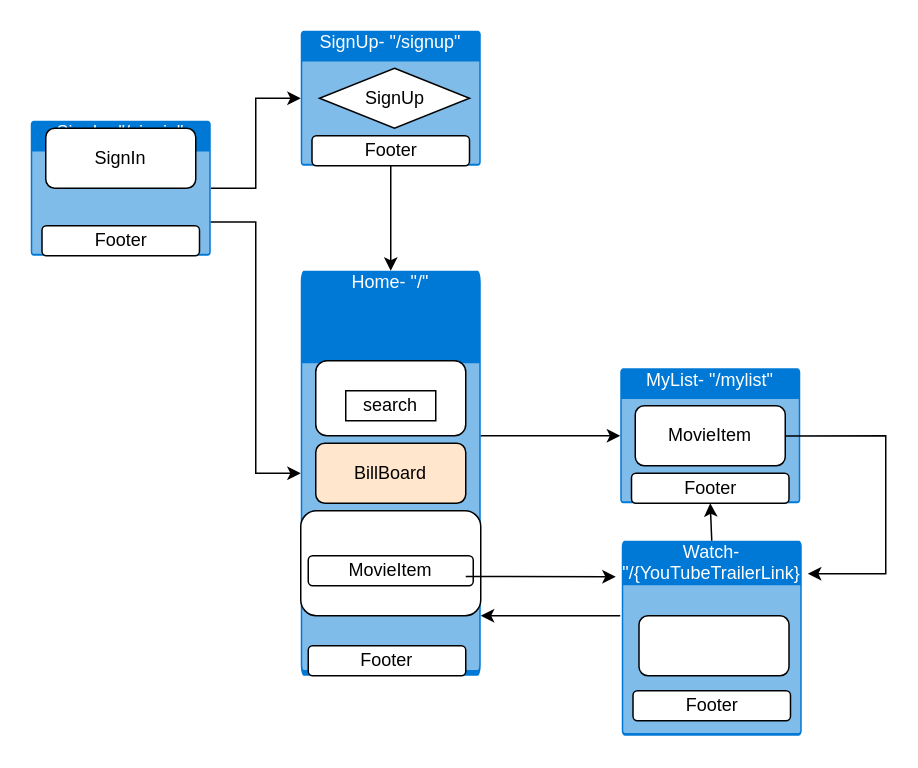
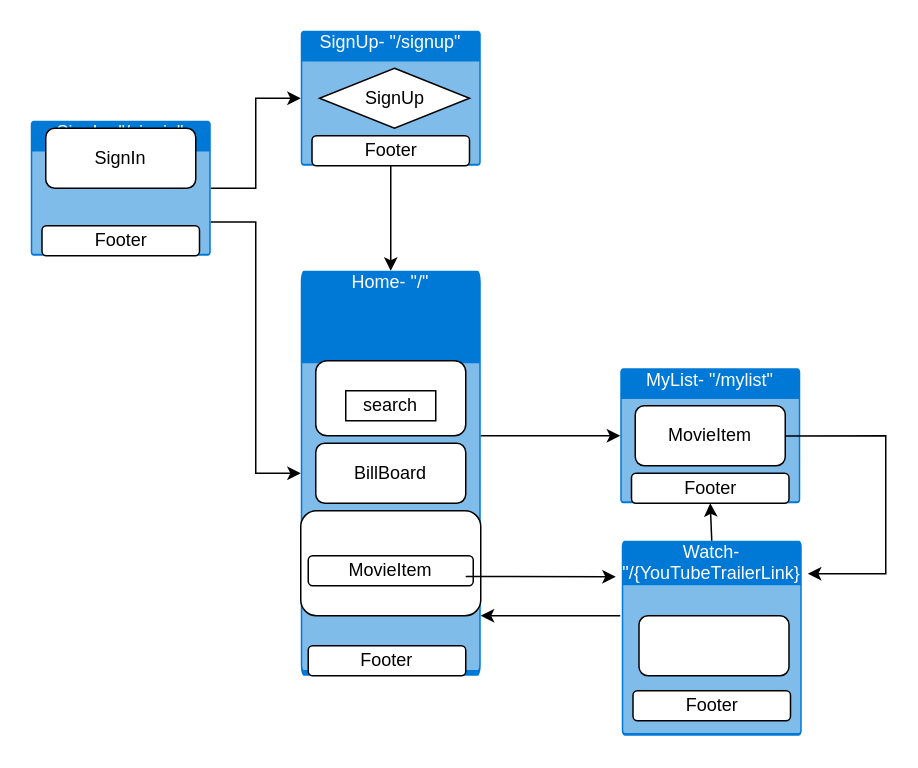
node "BillBoard": fillcolor #ffe6cc -> #ffffff
